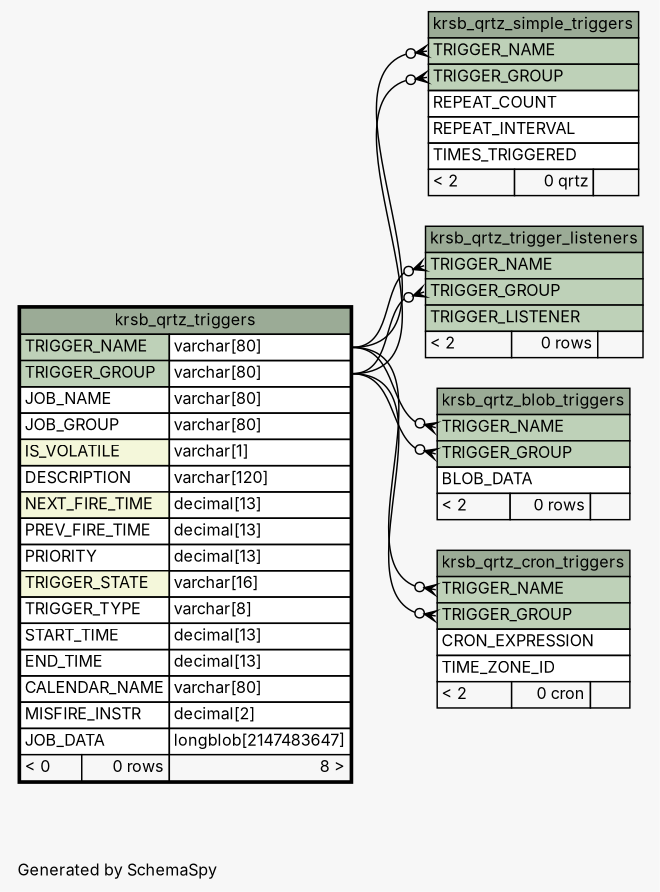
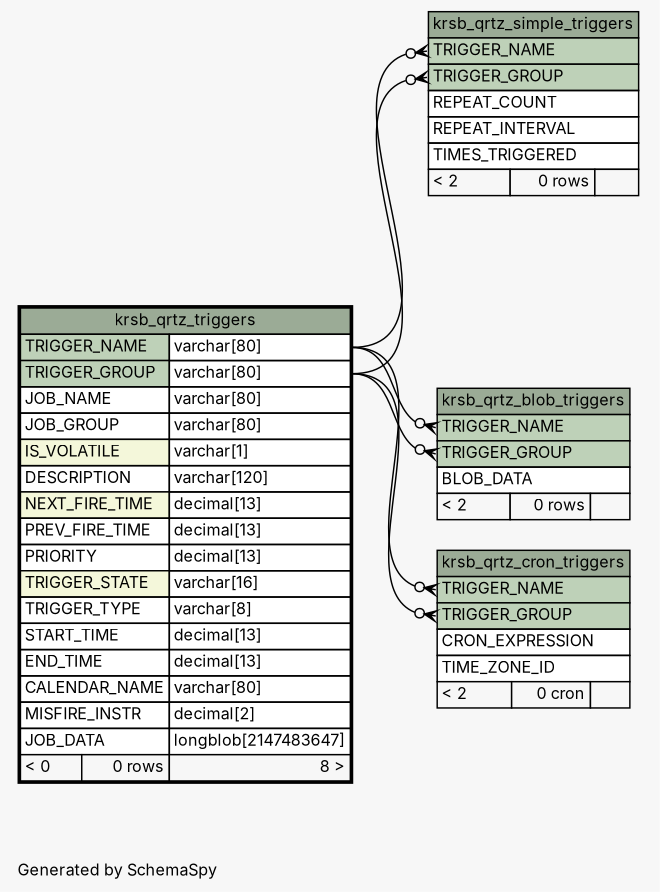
node "krsb_qrtz_simple_triggers": text "0 qrtz" -> "0 rows"
node "krsb_qrtz_trigger_listeners": removed
